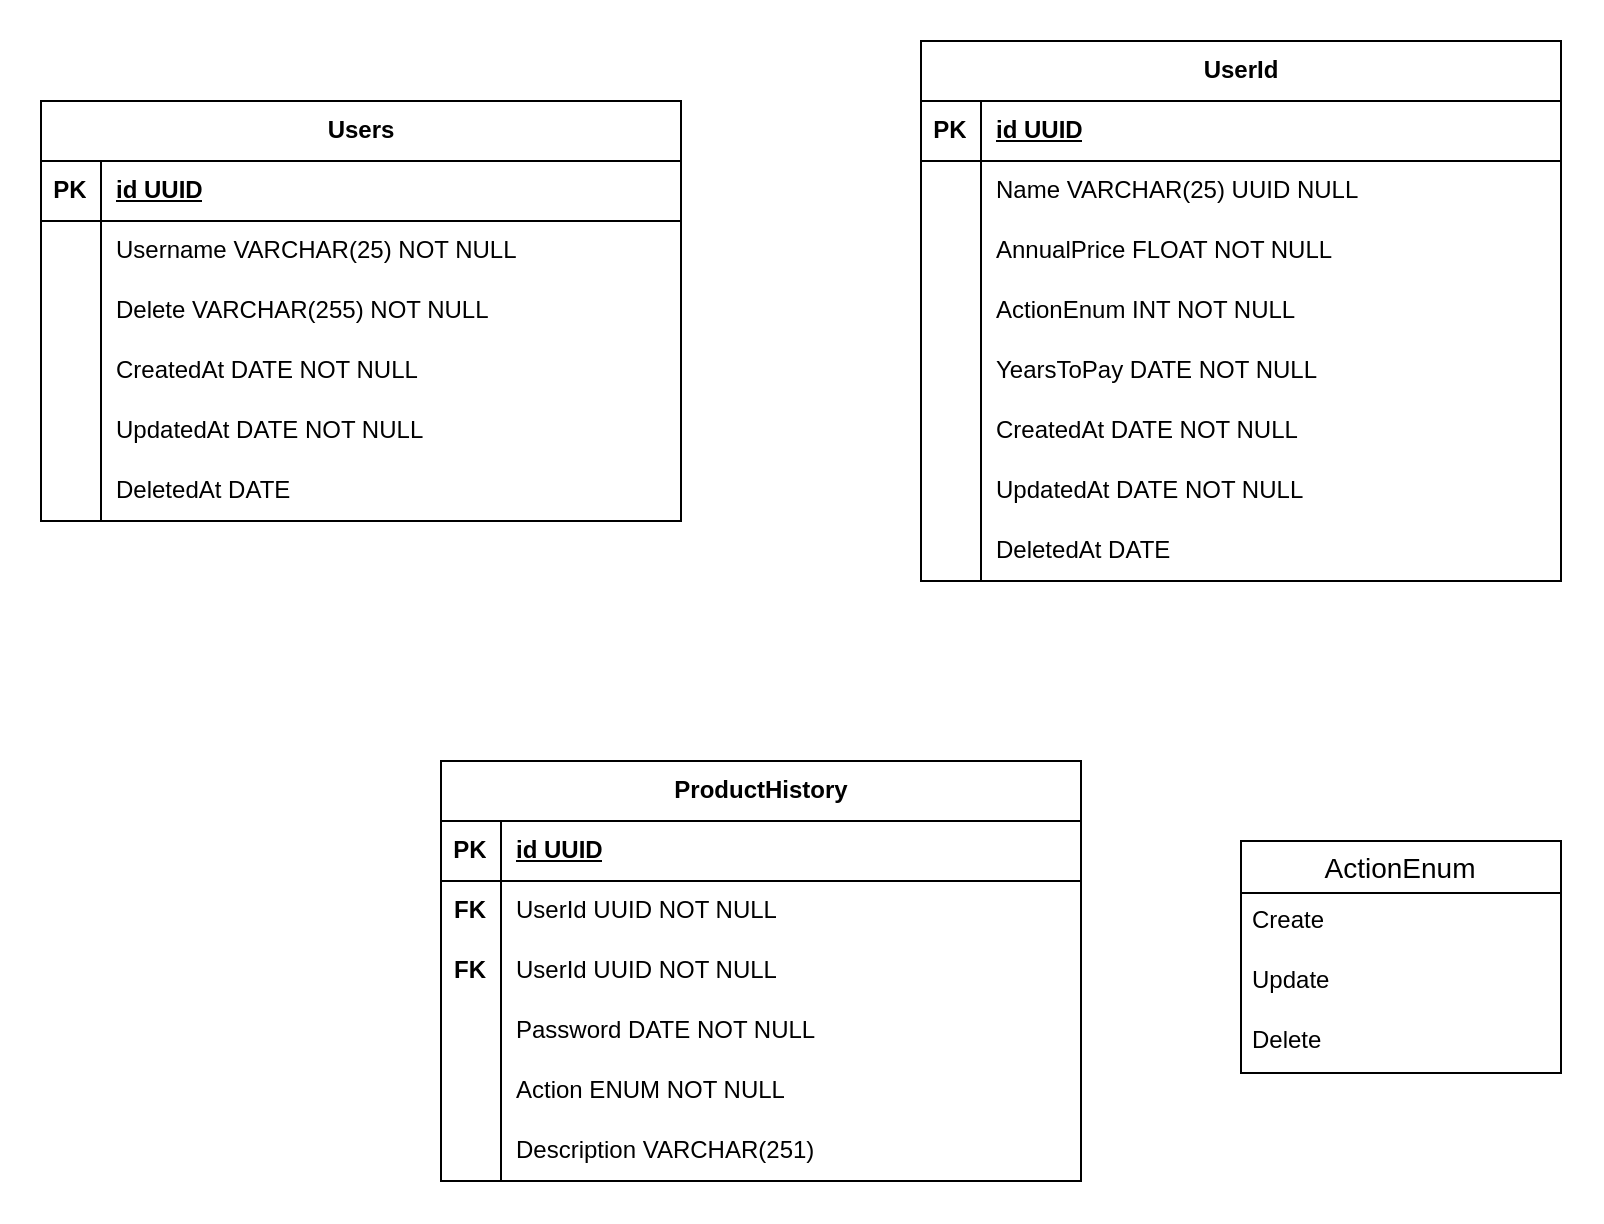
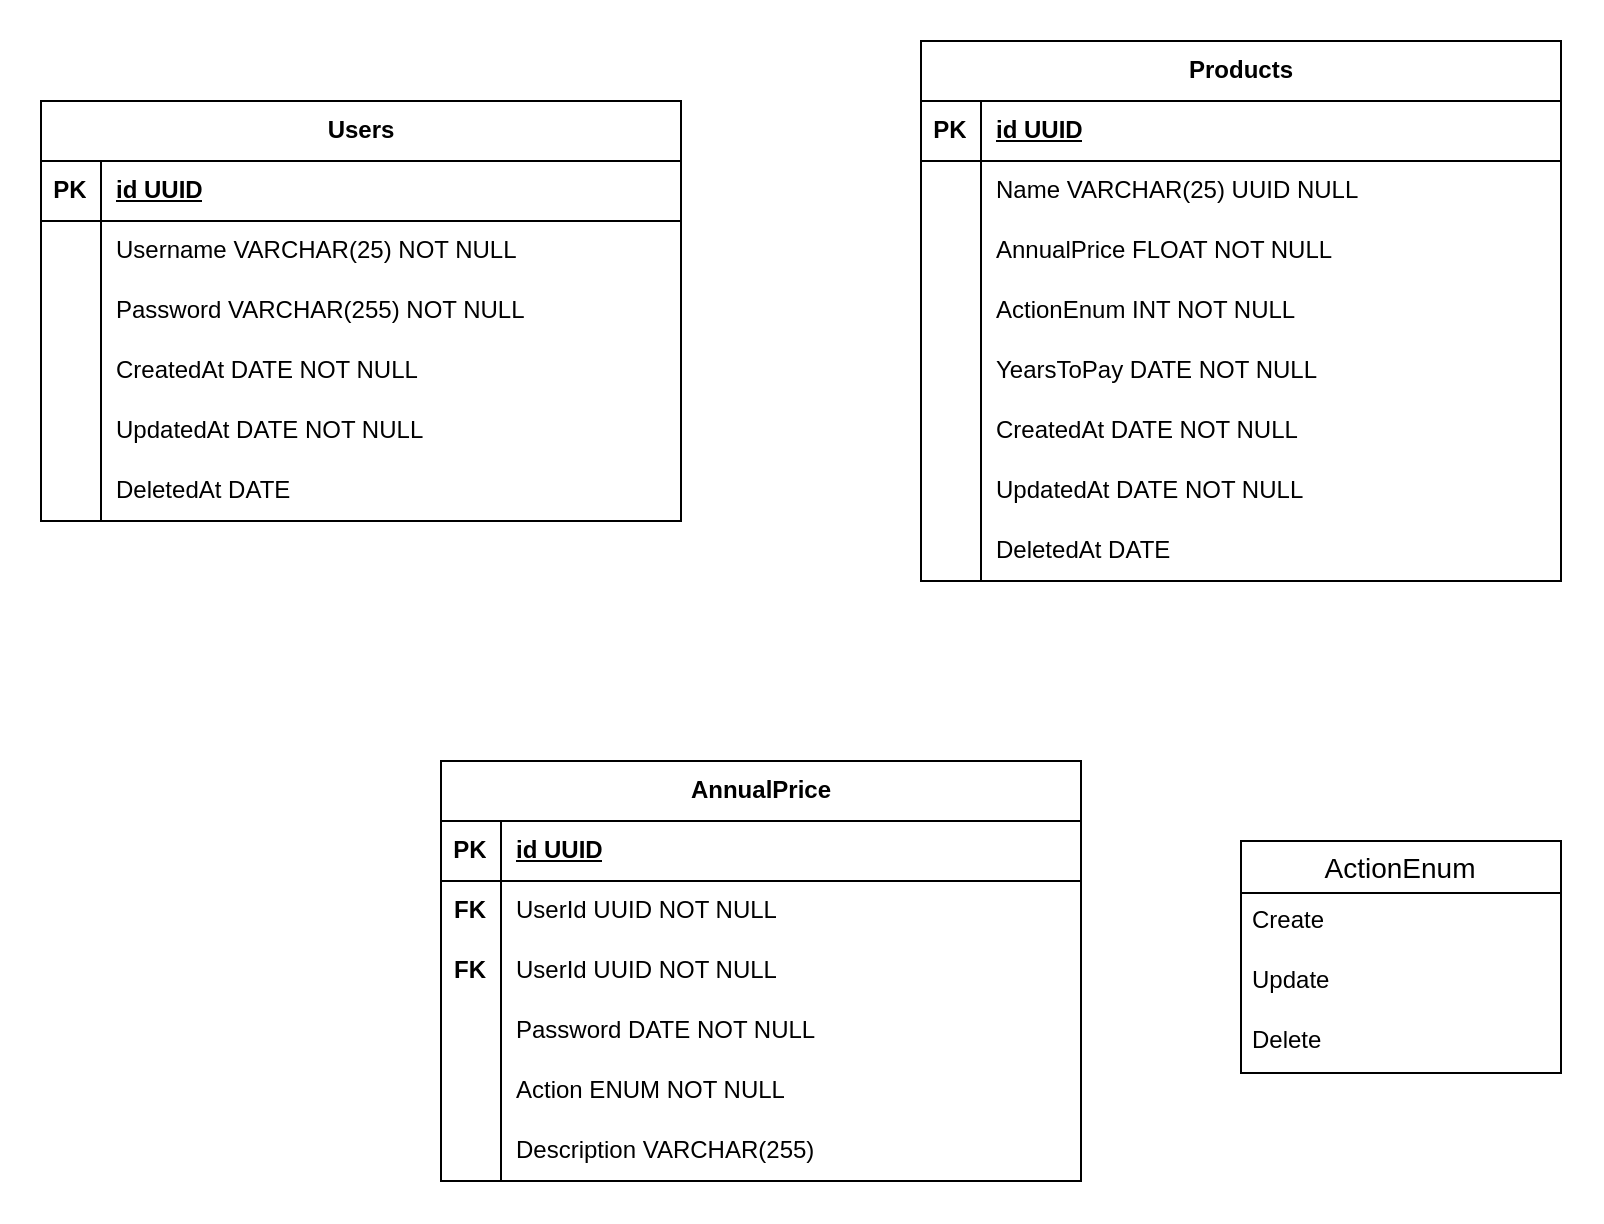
node "UserId": label "UserId" -> "Products"
node "Delete VARCHAR(255) NOT NULL": label "Delete VARCHAR(255) NOT NULL" -> "Password VARCHAR(255) NOT NULL"
node "ProductHistory": label "ProductHistory" -> "AnnualPrice"
node "Description VARCHAR(251)": label "Description VARCHAR(251)" -> "Description VARCHAR(255)"
